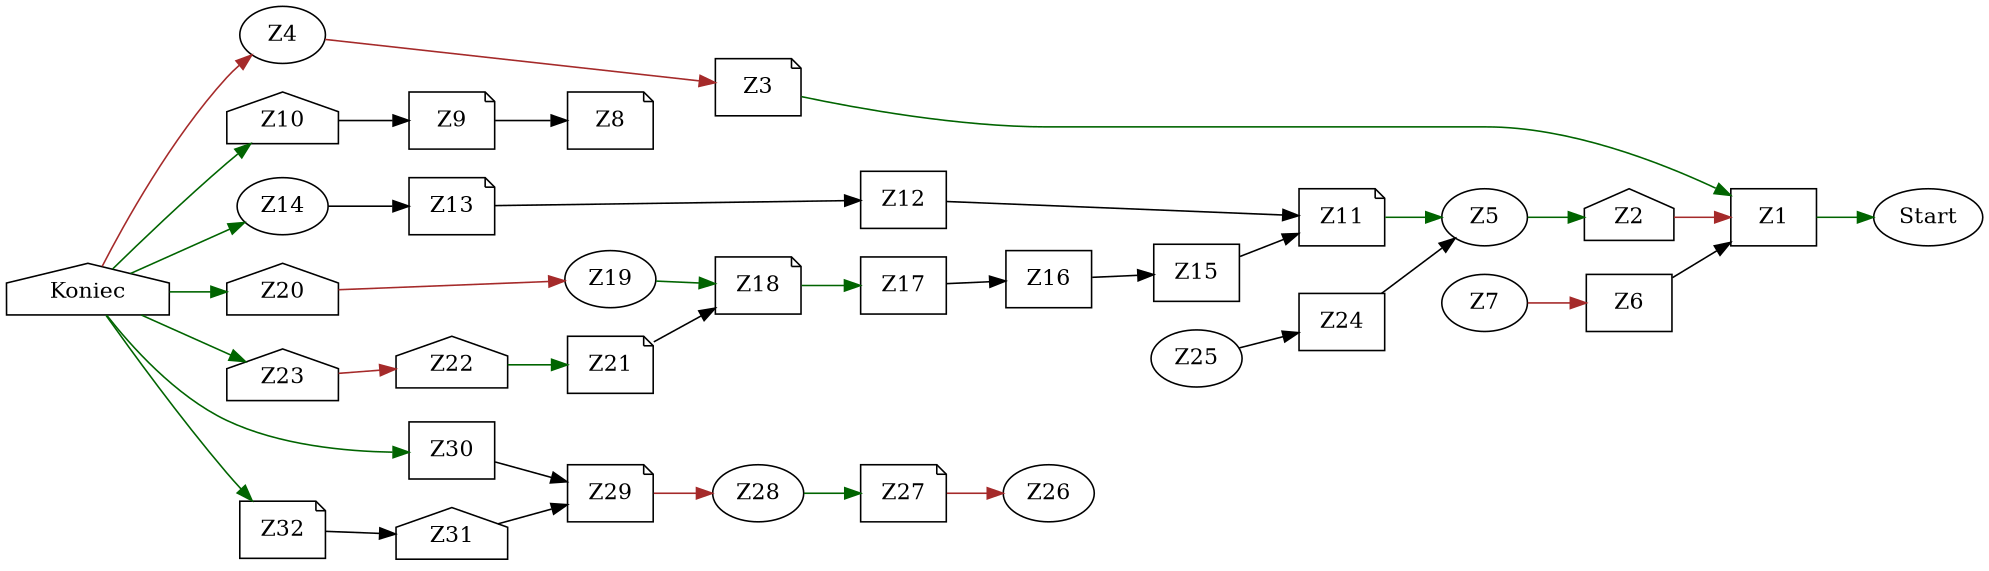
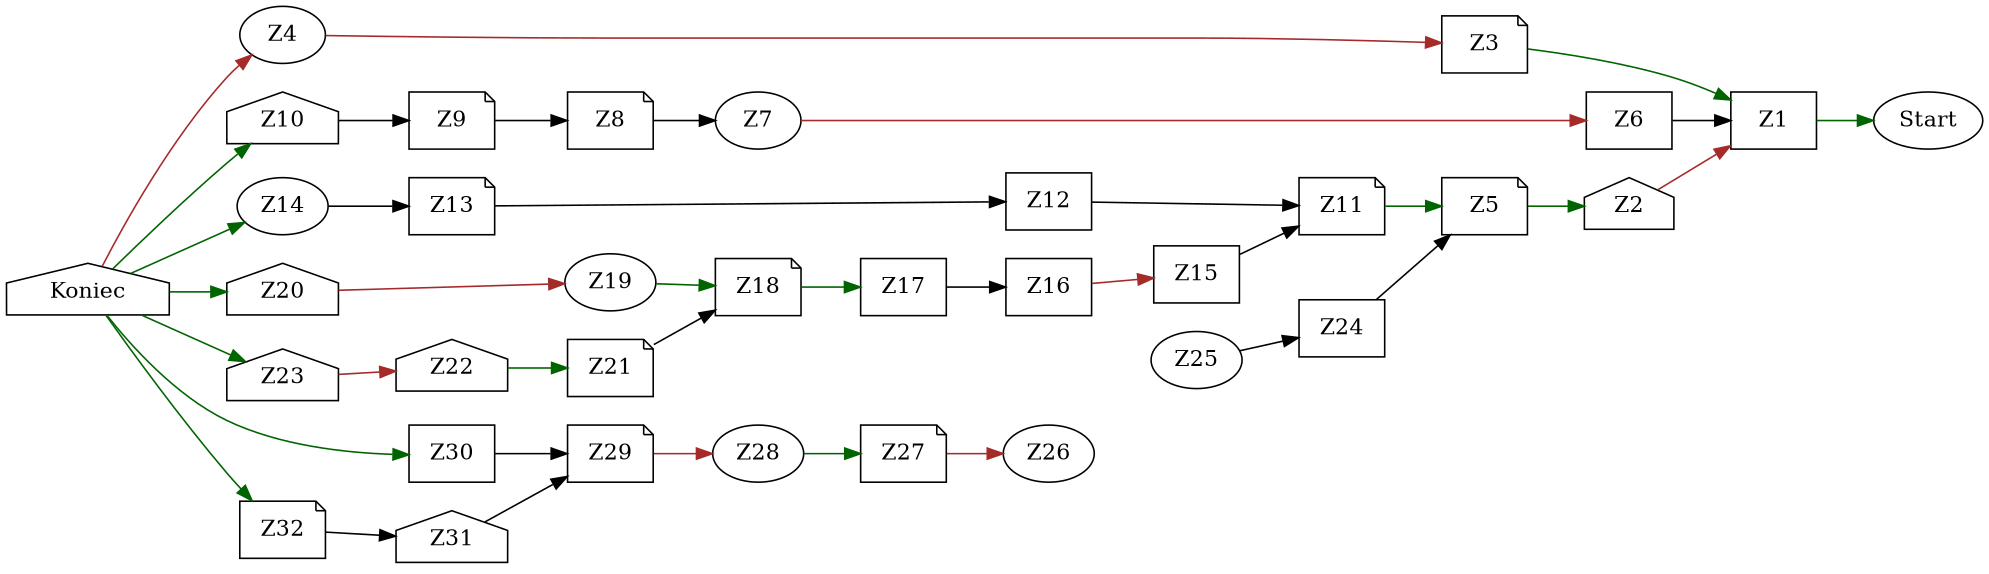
edge "Z8" -> "Z7": added
node "Z5": shape ellipse -> note
edge "Z16" -> "Z15": color black -> brown
